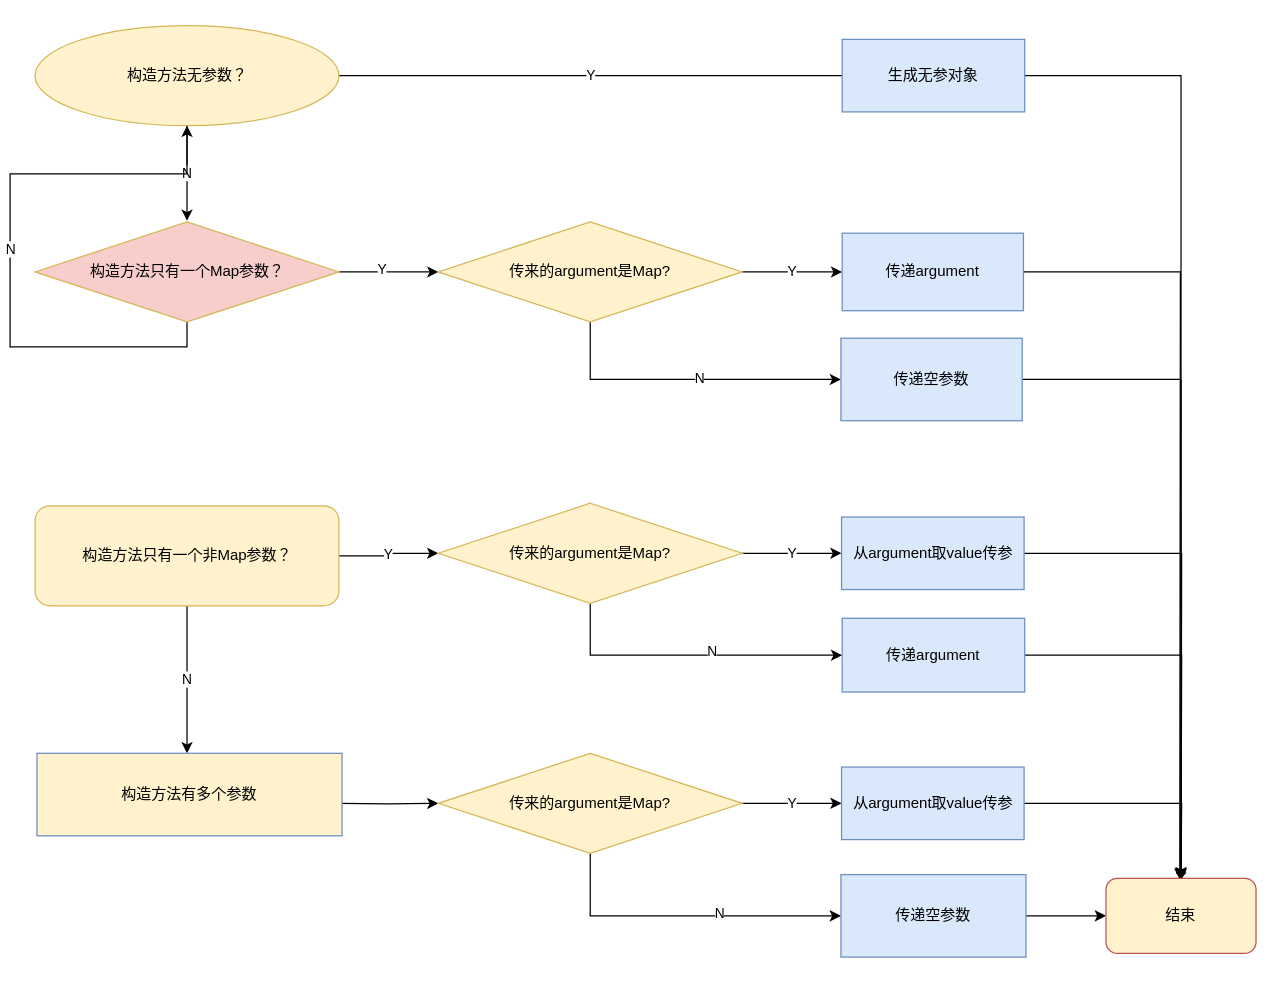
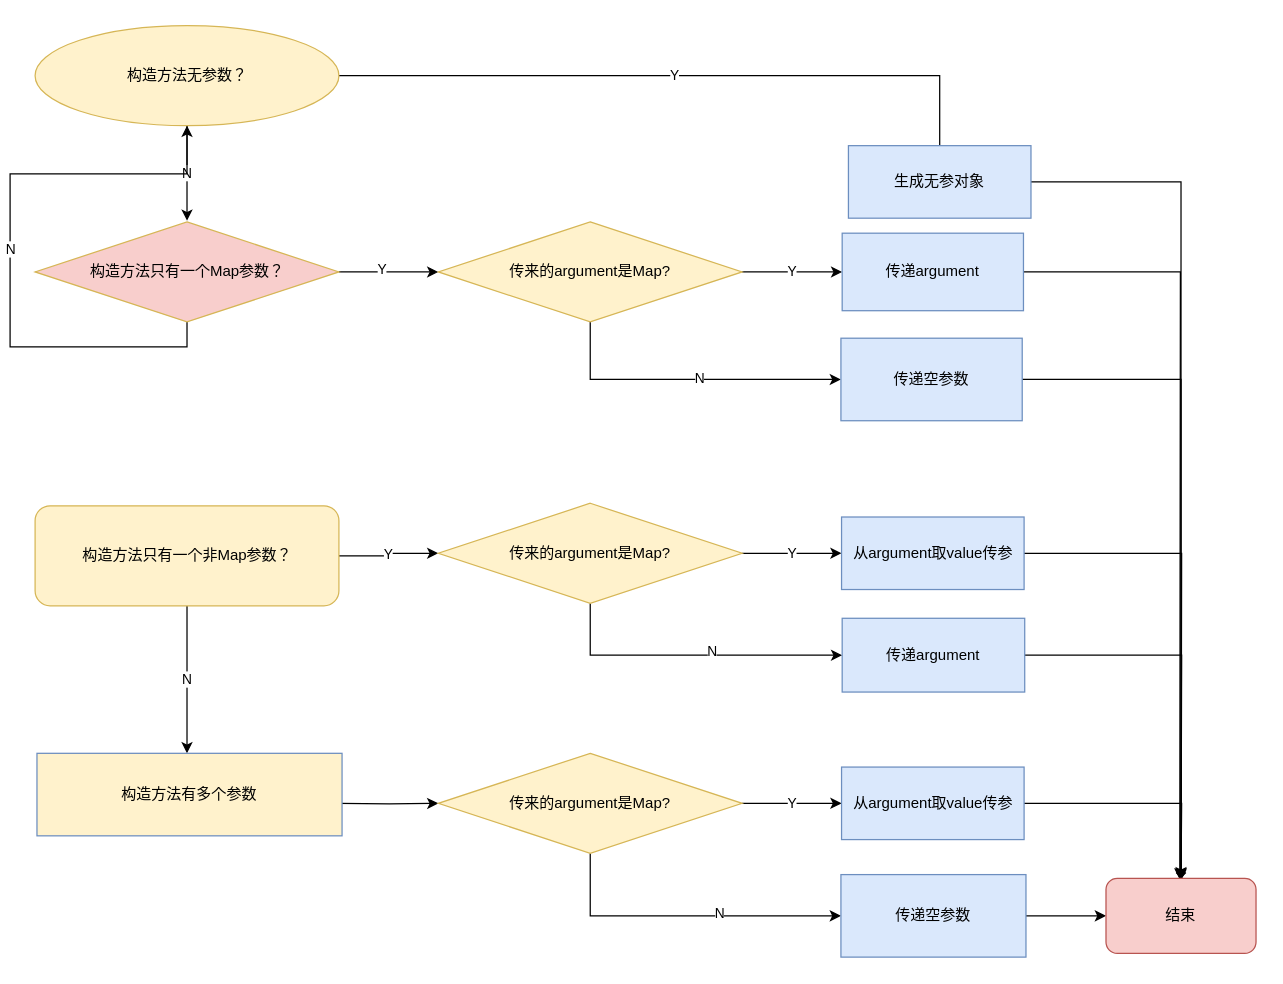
node "生成无参对象": moved (933, 76) -> (939, 182)
node "结束": fillcolor #fff2cc -> #f8cecc
